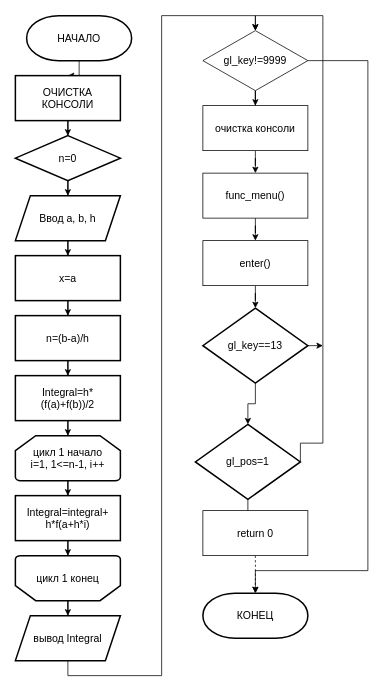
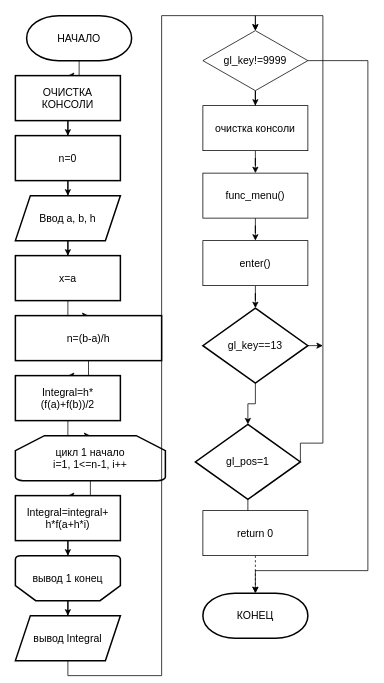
node "n=0": shape diamond -> rectangle
node "n=(b-a)/h": size 105x45 -> 146x45
node "цикл 1 начало i=1, 1<=n-1, i++": size 105x45 -> 150x45
node "цикл 1 конец": label "цикл 1 конец" -> "вывод 1 конец"
